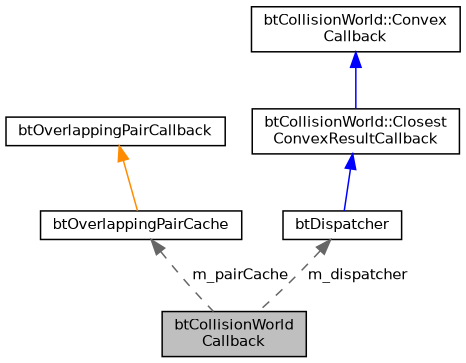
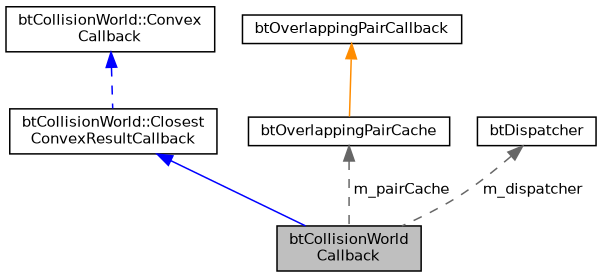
edge "btCollisionWorld::Closest ConvexResultCallback" -> "btCollisionWorld::Convex Callback": style solid -> dashed
edge "btDispatcher" -> "btCollisionWorld::Closest ConvexResultCallback": now "btCollisionWorld Callback" -> "btCollisionWorld::Closest ConvexResultCallback"
